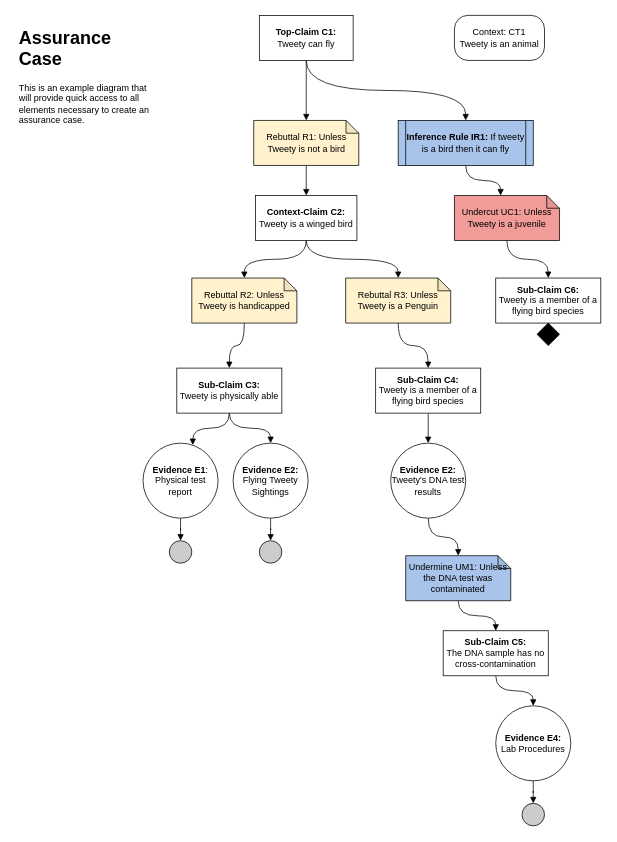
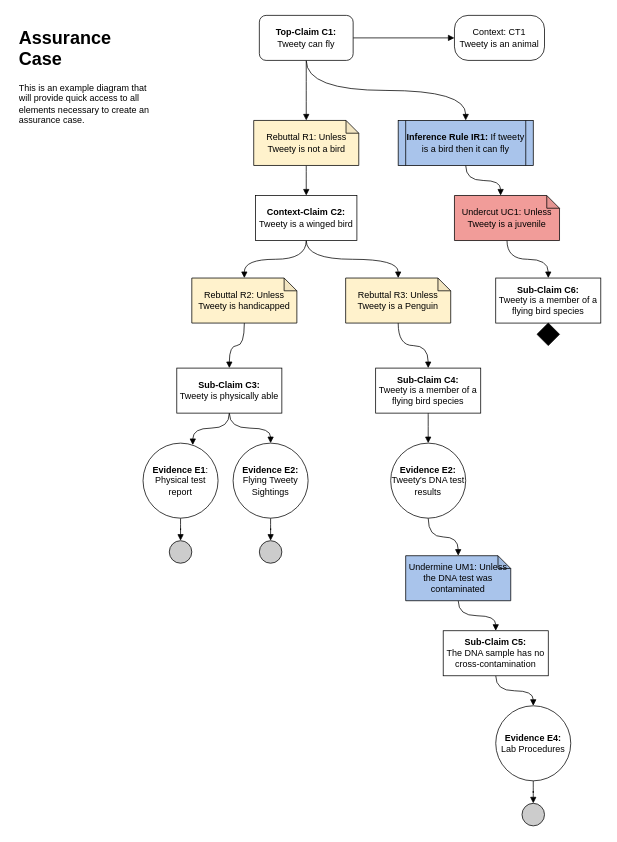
node "Top-Claim C1: Tweety can fly": shape rectangle -> rounded rectangle
edge "Top-Claim C1: Tweety can fly" -> "Context: CT1 Tweety is an animal": added
